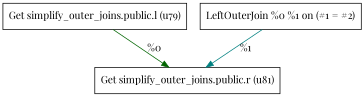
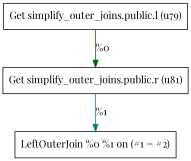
edge "LeftOuterJoin %0 %1 on (#1 = #2)" -> "Get simplify_outer_joins.public.r (u81)": reversed
